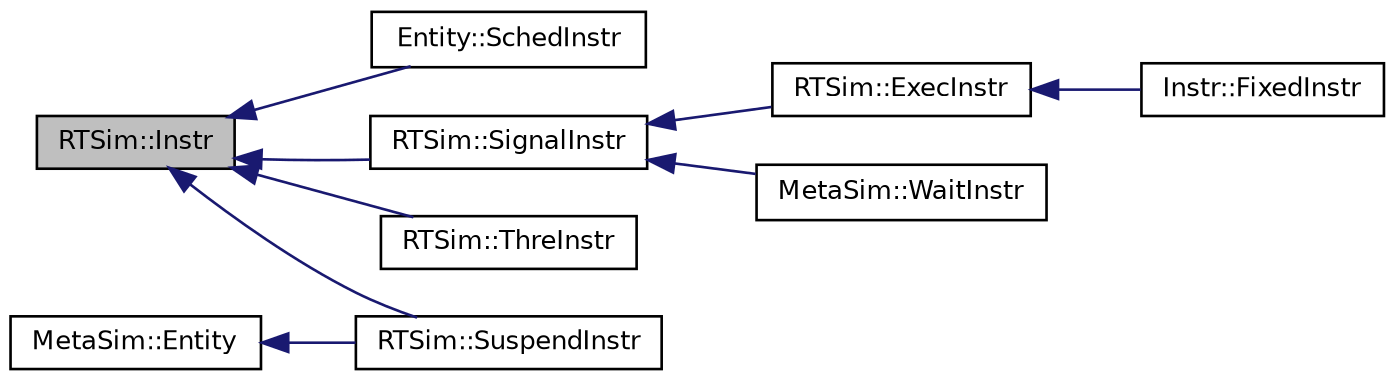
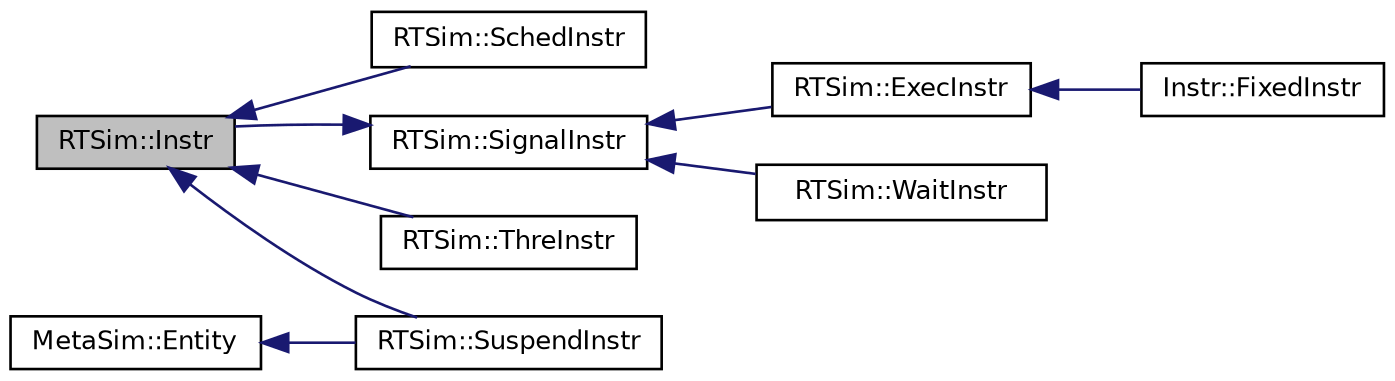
node "Entity::SchedInstr": label "Entity::SchedInstr" -> "RTSim::SchedInstr"
edge "RTSim::SignalInstr" -> "RTSim::Instr": reversed
node "MetaSim::WaitInstr": label "MetaSim::WaitInstr" -> "RTSim::WaitInstr"
